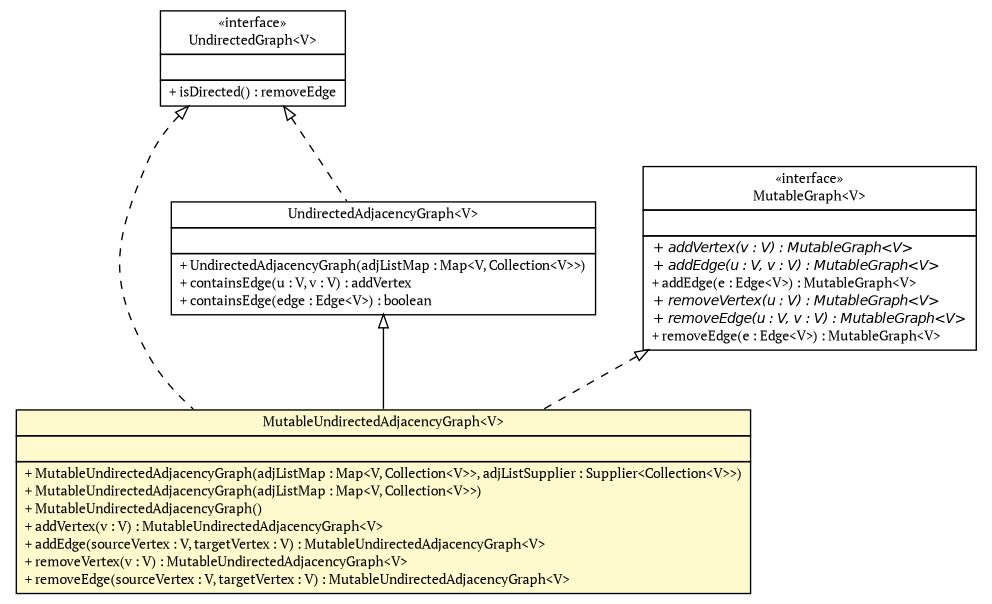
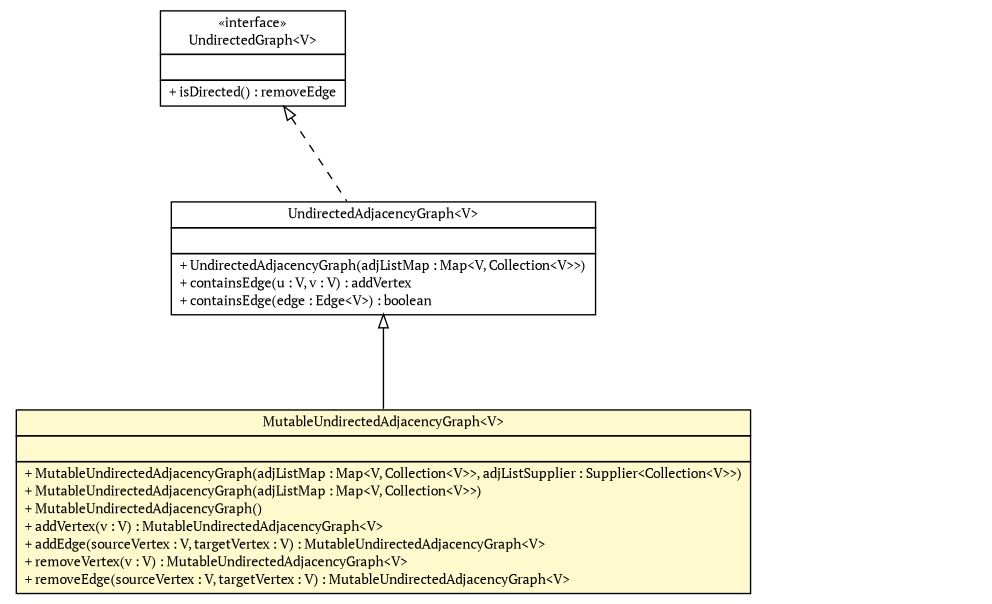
node "MutableGraph<V>": removed
edge "MutableUndirectedAdjacencyGraph<V>" -> "UndirectedGraph<V>": removed
